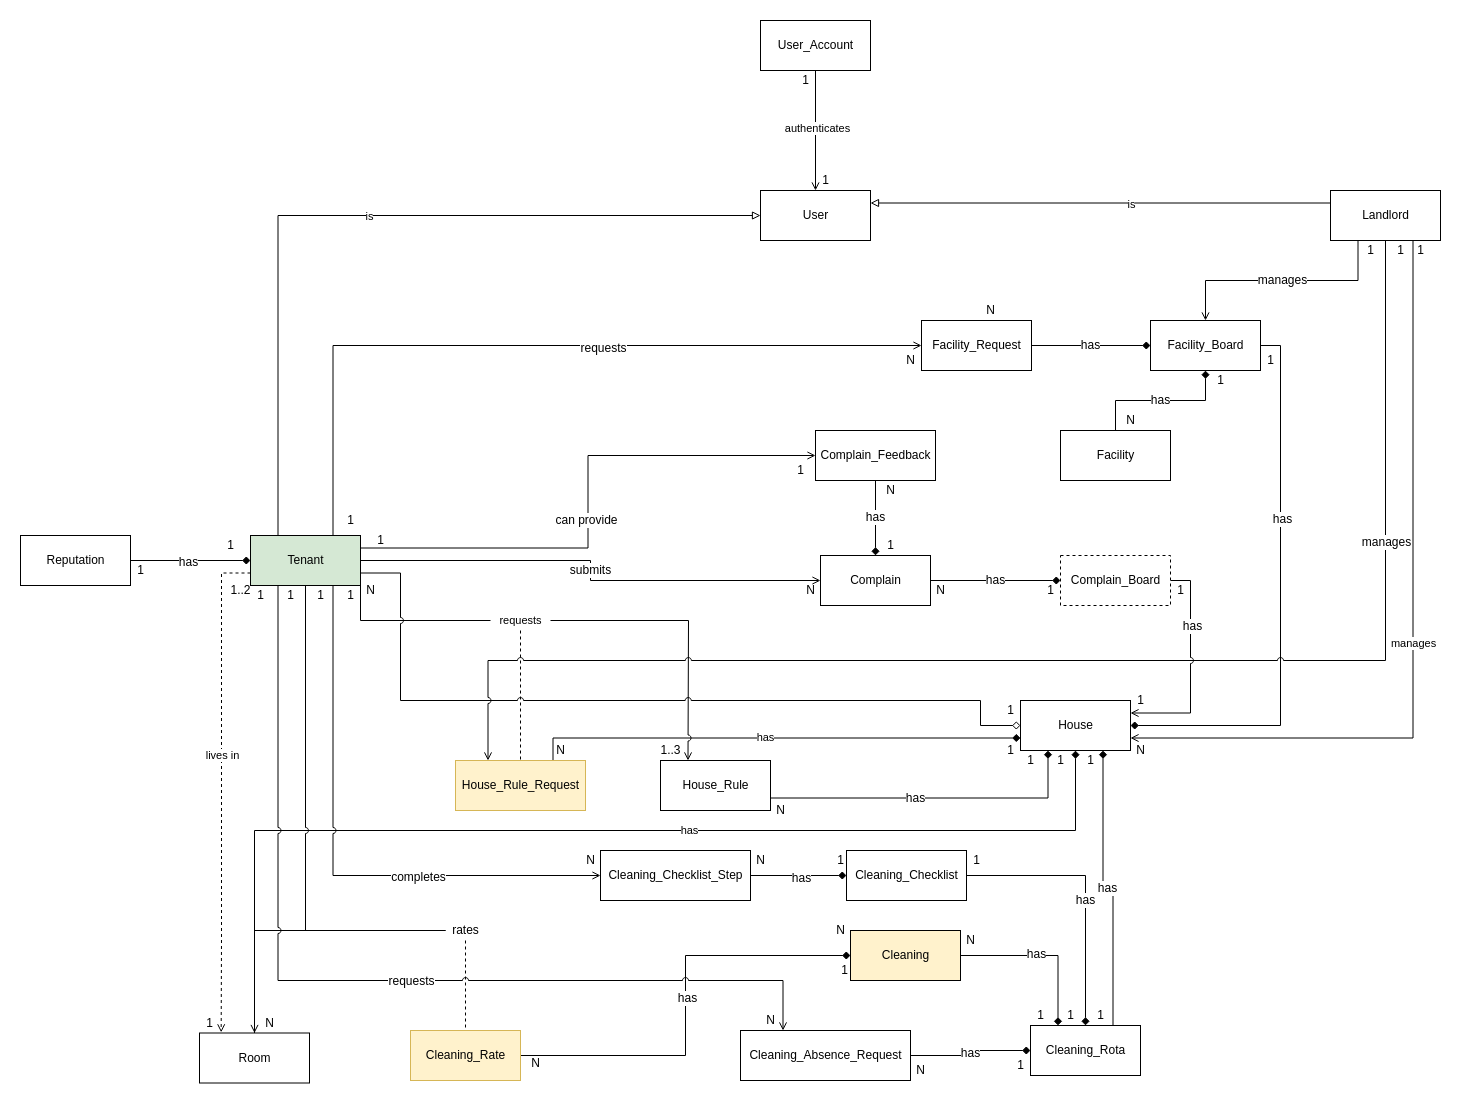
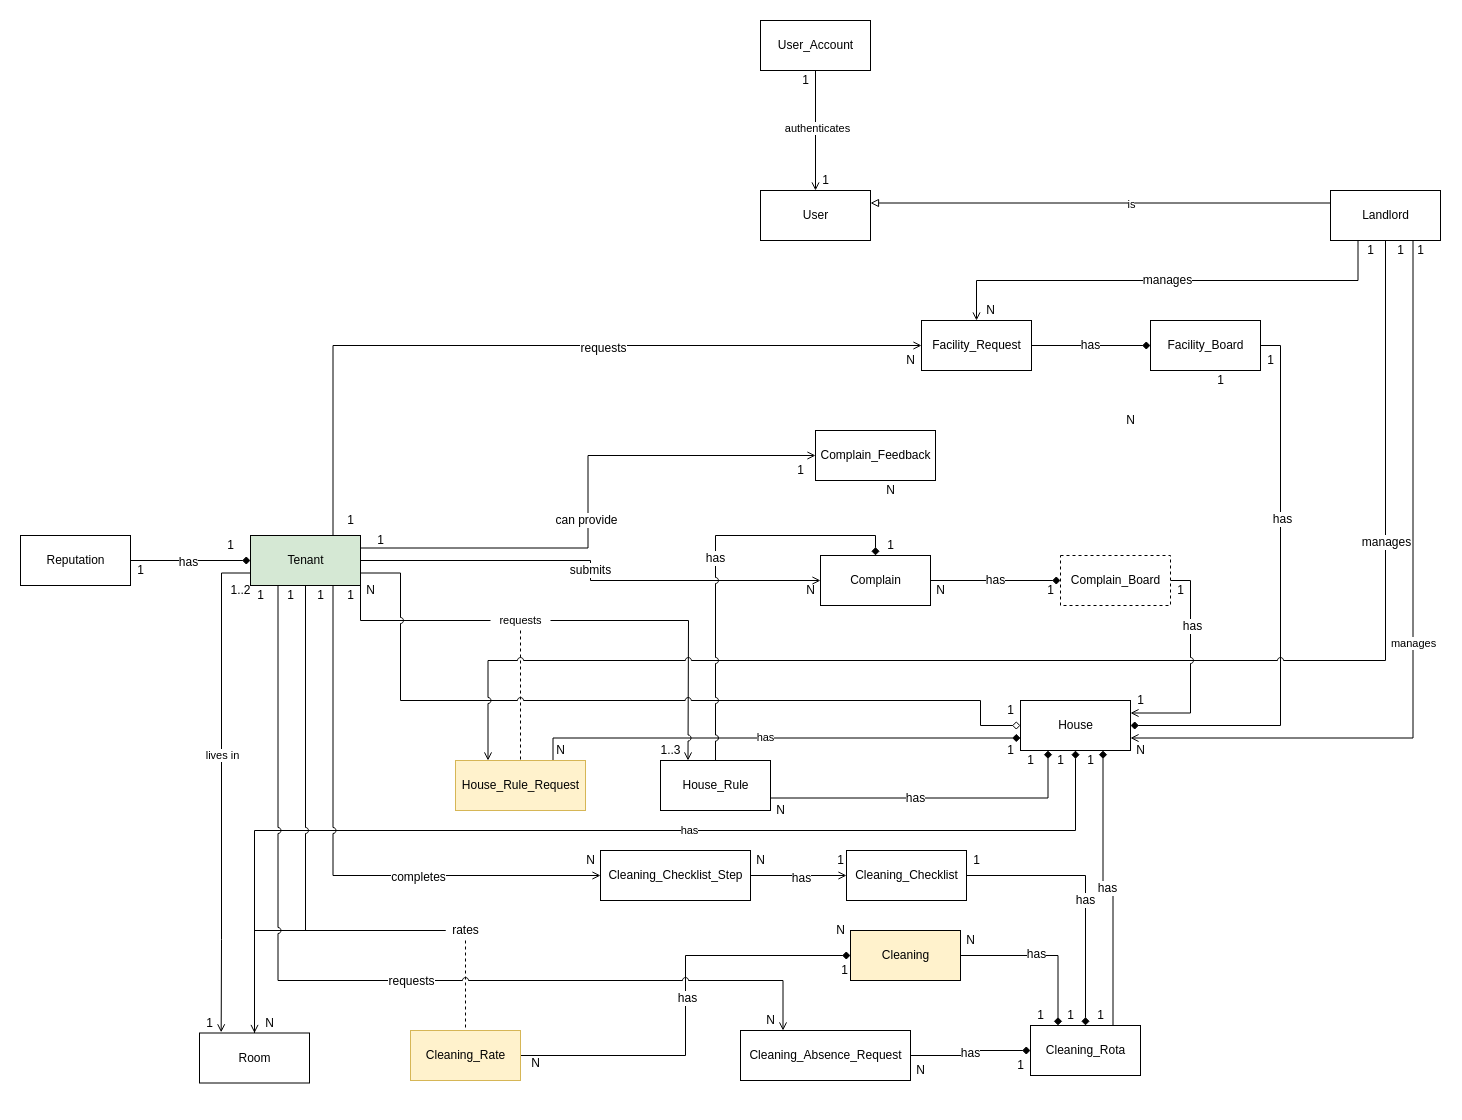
edge "Tenant" -> "User": removed, label "is"
edge "Landlord" -> "Facility_Board": now "Landlord" -> "Facility_Request"
edge "Facility" -> "Facility_Board": removed, label "has"
node "Facility": removed
edge "Complain_Feedback" -> "Complain": now "House_Rule" -> "Complain"
edge "Cleaning_Checklist_Step" -> "Cleaning_Checklist": arrowhead diamond -> open
edge "Tenant" -> "Room": style dashed -> solid
